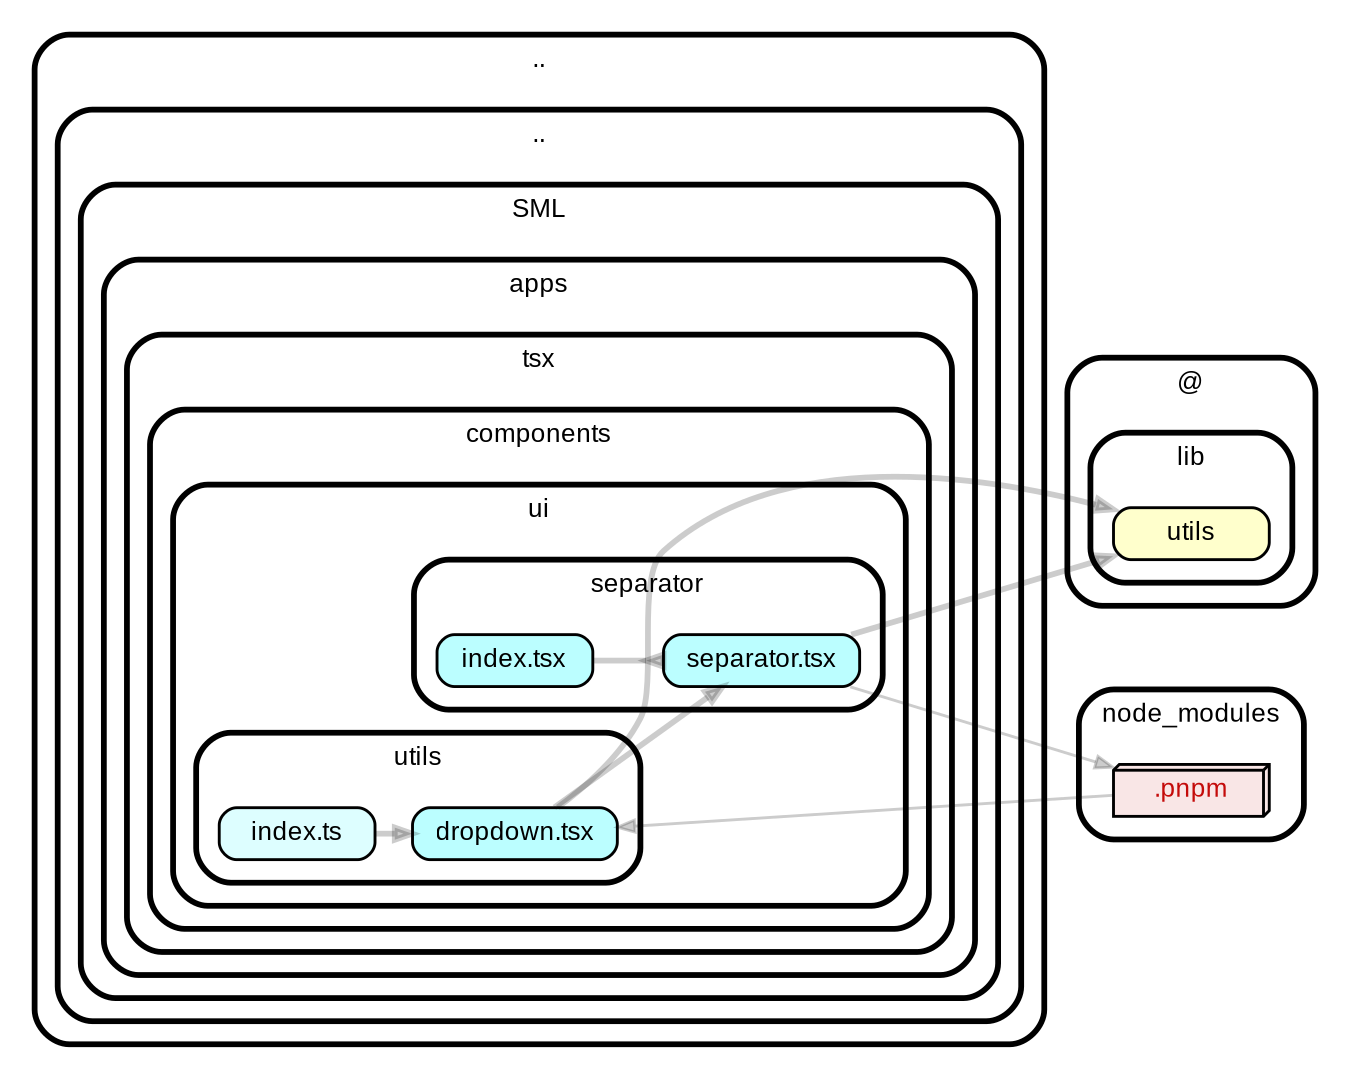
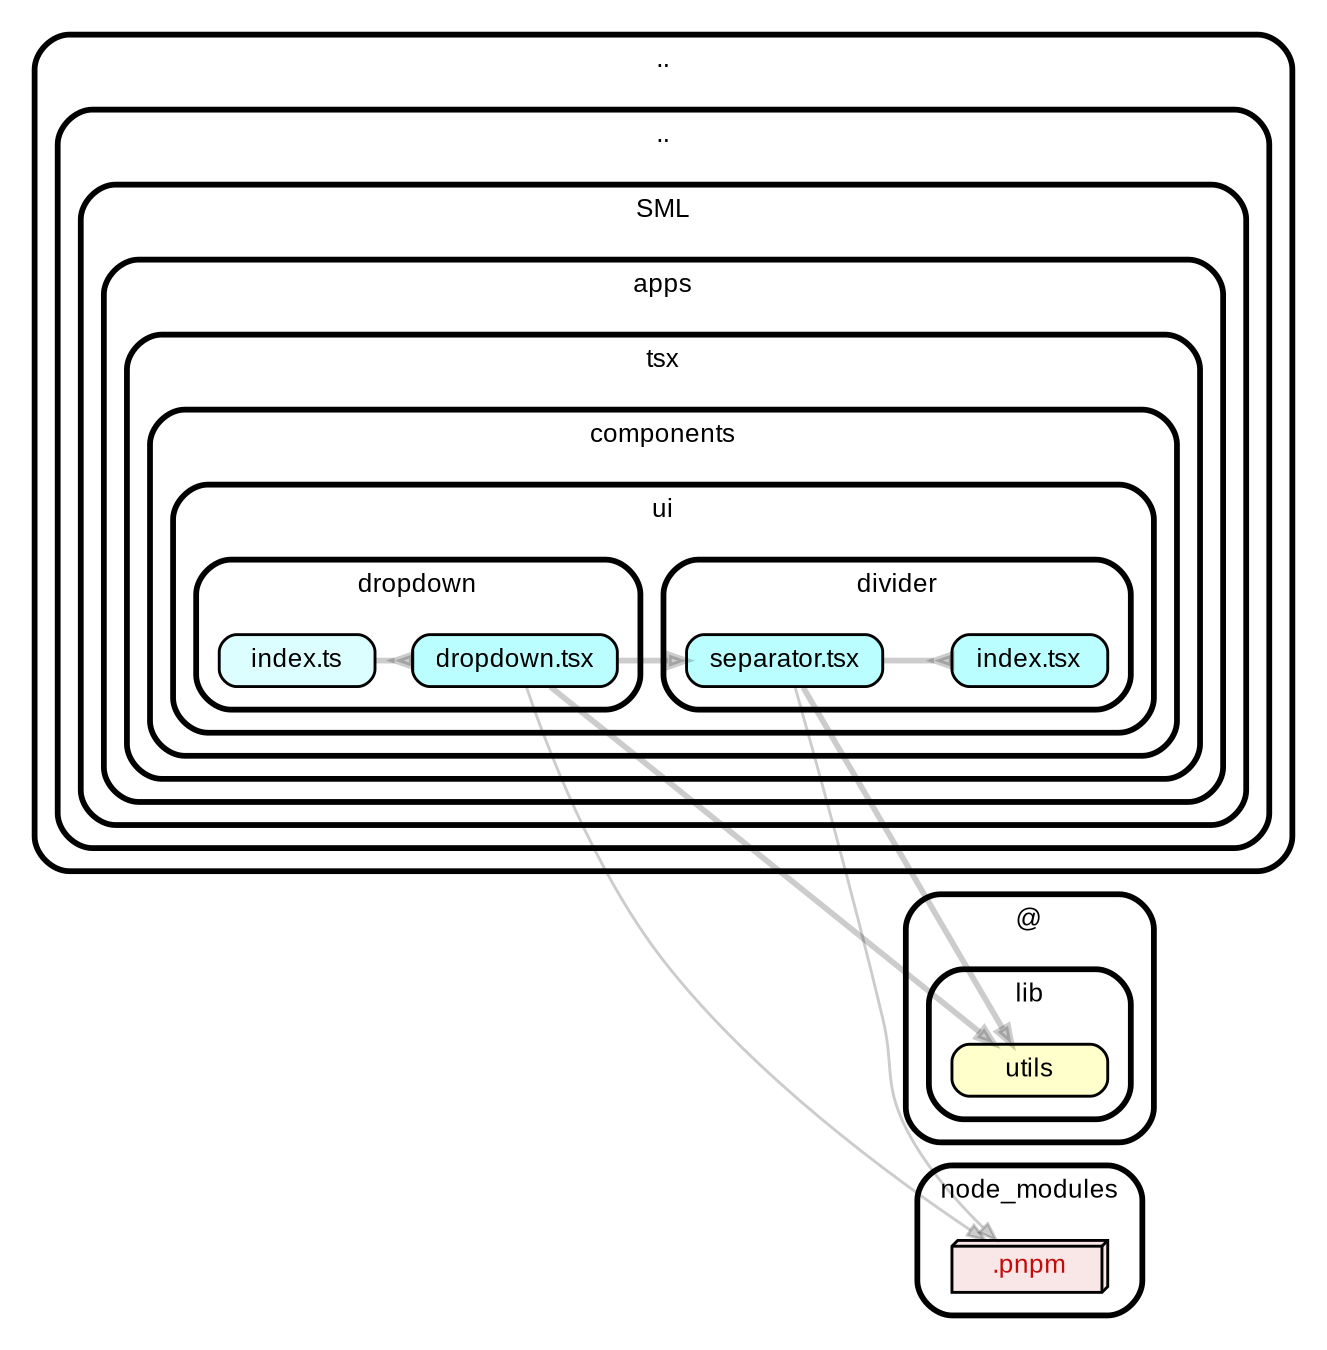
cluster "separator": label "separator" -> "divider"
edge "index.tsx" -> "separator.tsx": reversed
cluster "utils": label "utils" -> "dropdown"
edge ".pnpm" -> "dropdown.tsx": reversed
edge "index.ts" -> "dropdown.tsx": arrowhead normal -> inv
